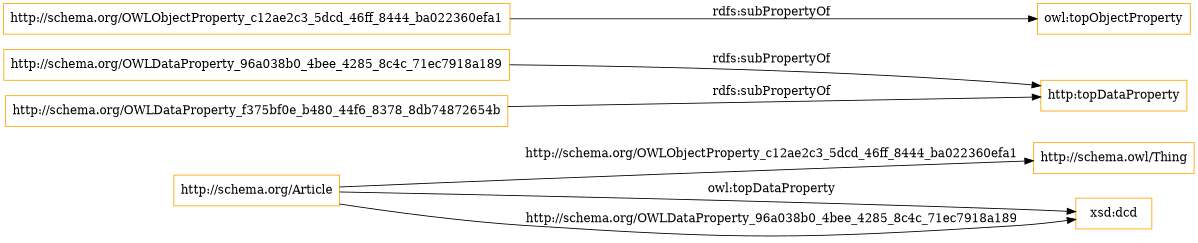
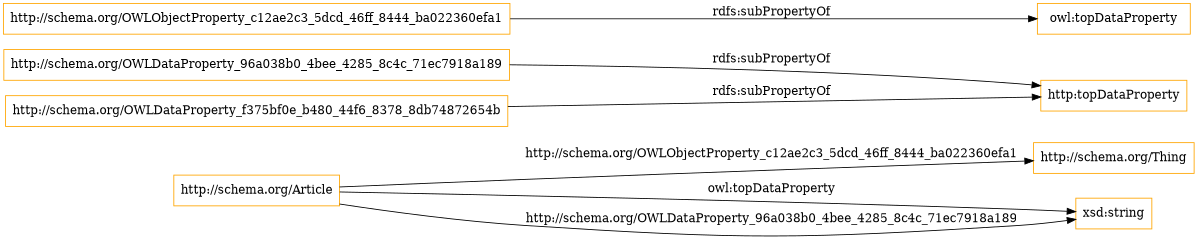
node "owl:topObjectProperty": label "owl:topObjectProperty" -> "owl:topDataProperty"
node "http://schema.owl/Thing": label "http://schema.owl/Thing" -> "http://schema.org/Thing"
node "xsd:dcd": label "xsd:dcd" -> "xsd:string"
